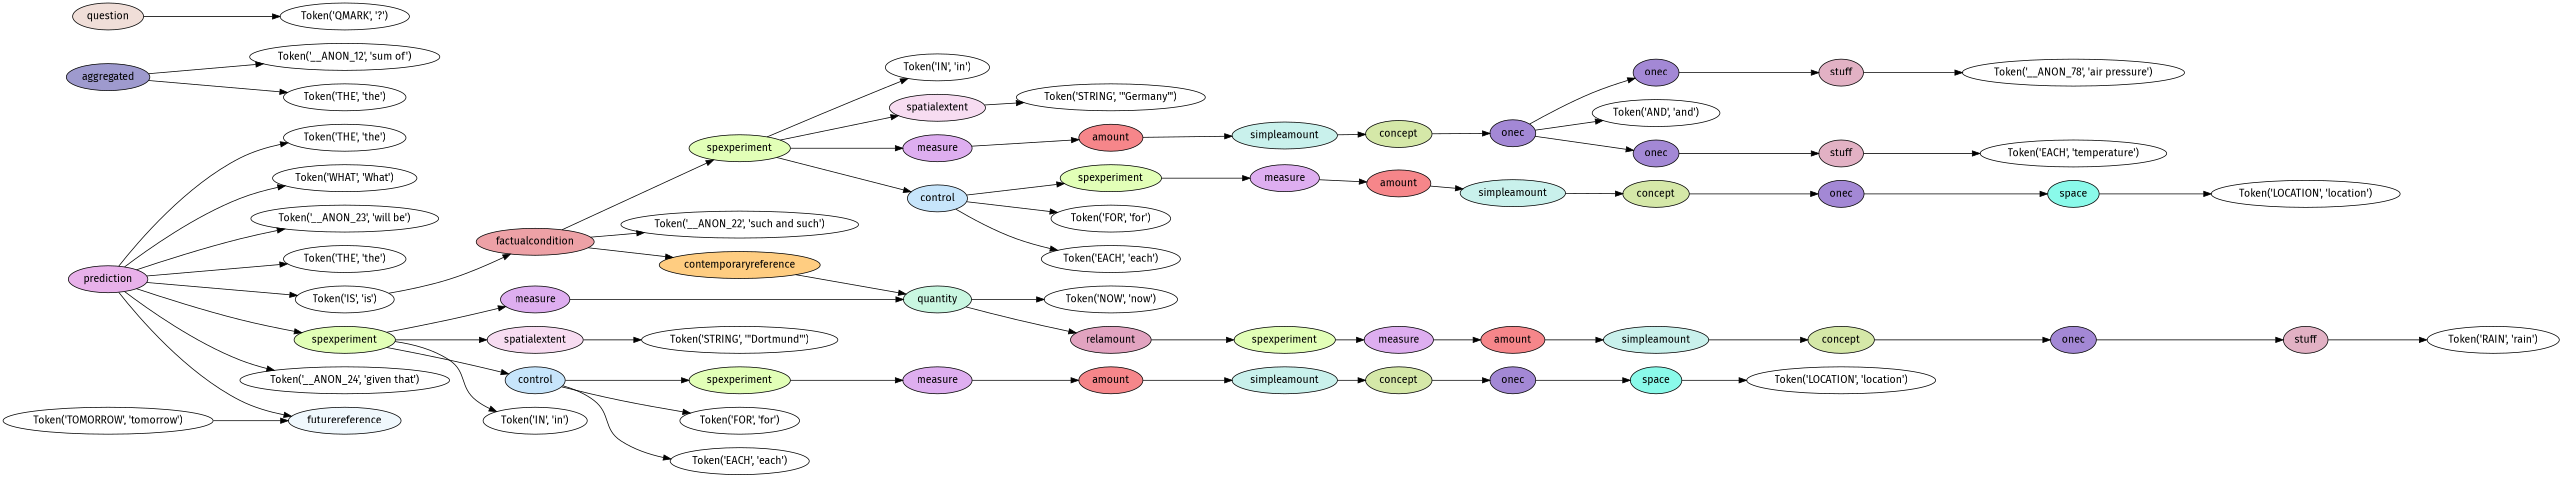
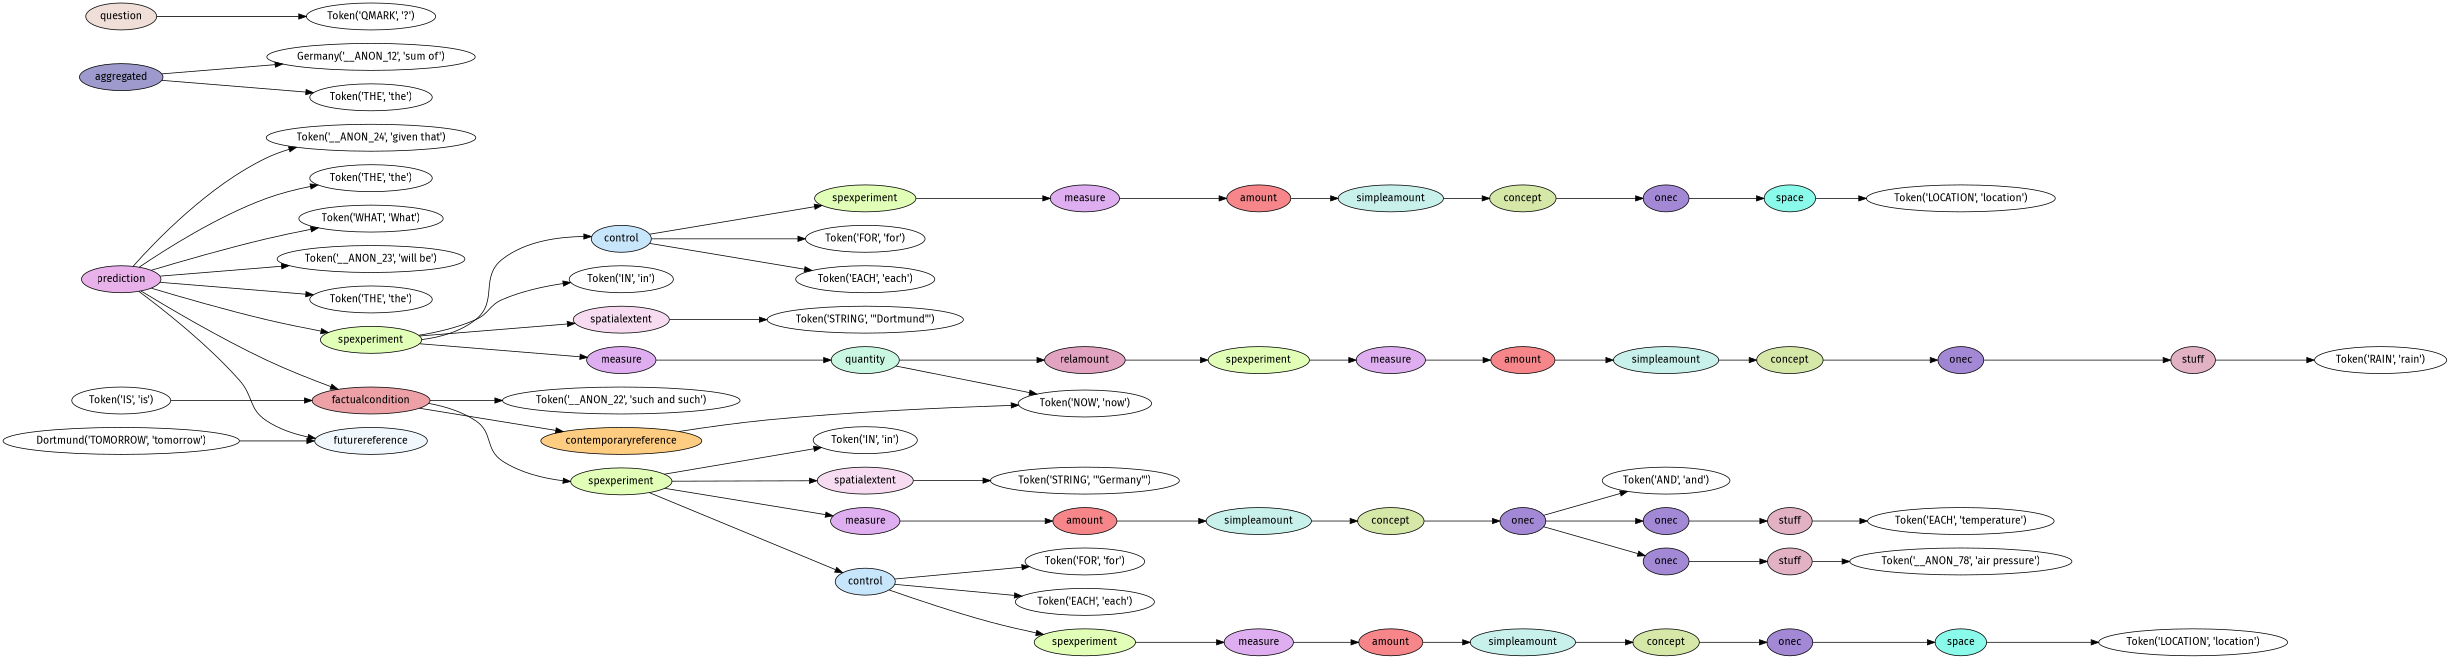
node "Token('__ANON_12', 'sum of')": label "Token('__ANON_12', 'sum of')" -> "Germany('__ANON_12', 'sum of')"
edge "contemporaryreference" -> "quantity": now "contemporaryreference" -> "Token('NOW', 'now')"
edge "prediction" -> "Token('IS', 'is')": now "prediction" -> "factualcondition"
node "Token('TOMORROW', 'tomorrow')": label "Token('TOMORROW', 'tomorrow')" -> "Dortmund('TOMORROW', 'tomorrow')"
